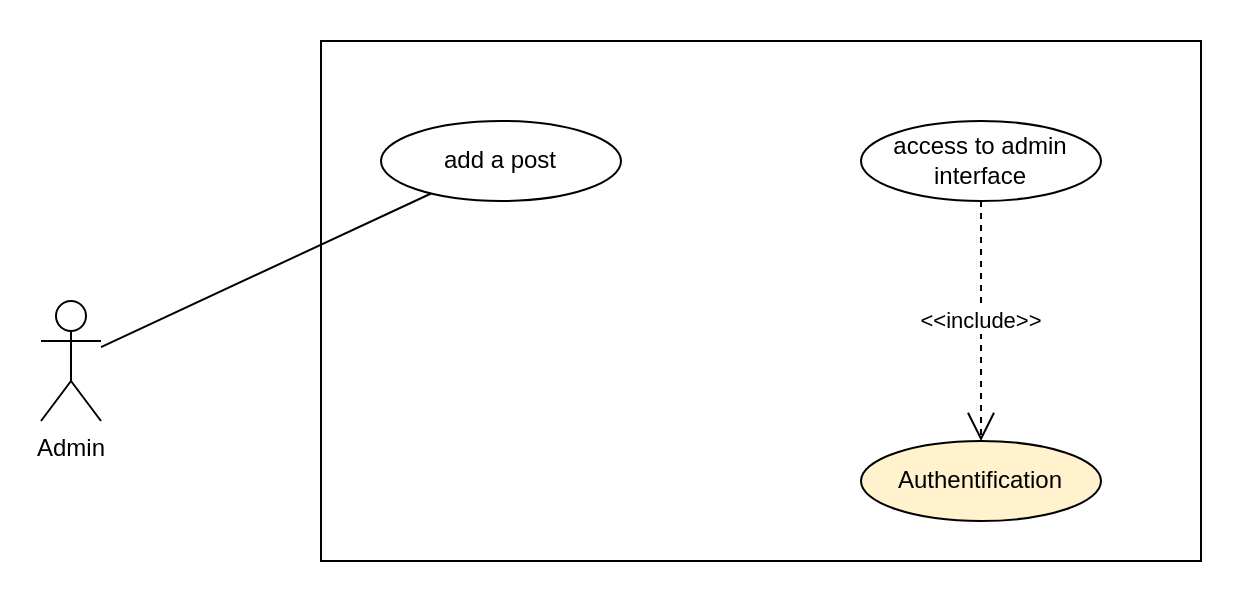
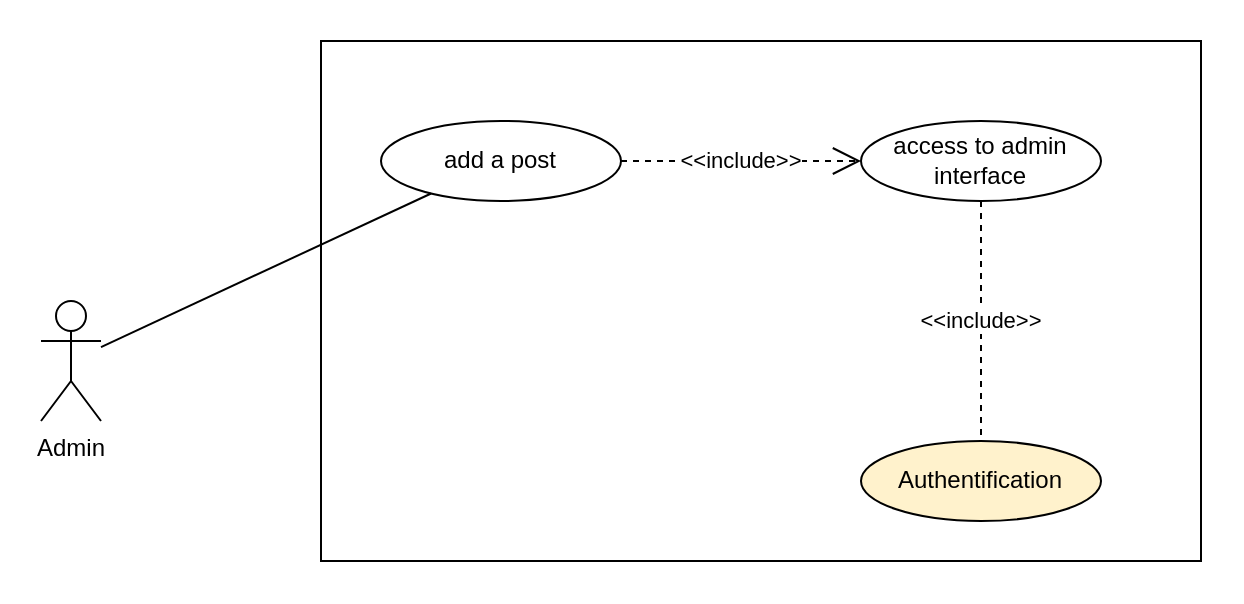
edge "add a post" -> "access to admin interface": added, label "<<include>>"
edge "access to admin interface" -> "Authentification": arrowhead open -> none
